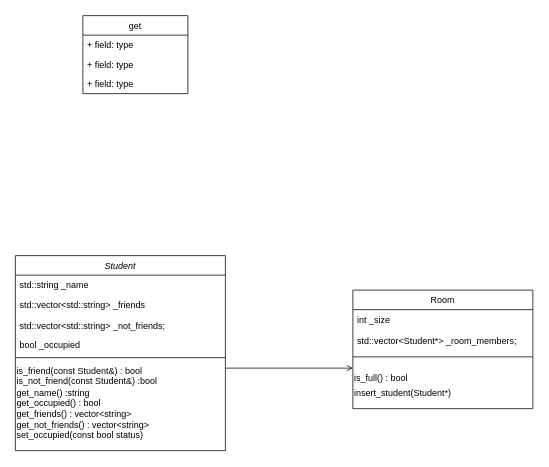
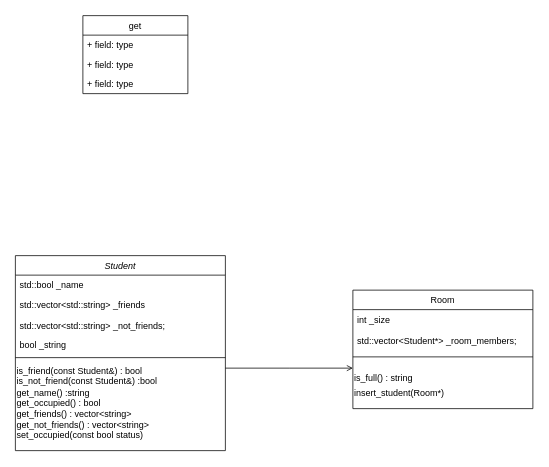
node "std::string _name": label "std::string _name" -> "std::bool _name"
node "bool _occupied": label "bool _occupied" -> "bool _string"
node "is_full() : bool": label "is_full() : bool" -> "is_full() : string"
node "insert_student(Student*)": label "insert_student(Student*)" -> "insert_student(Room*)"
